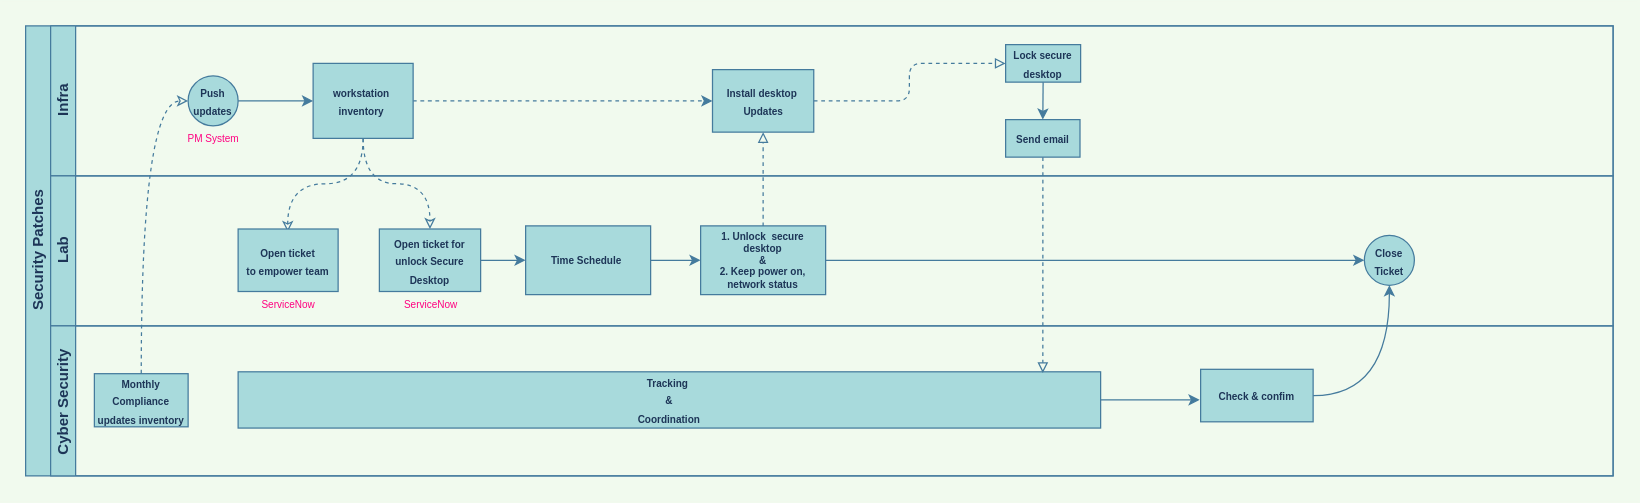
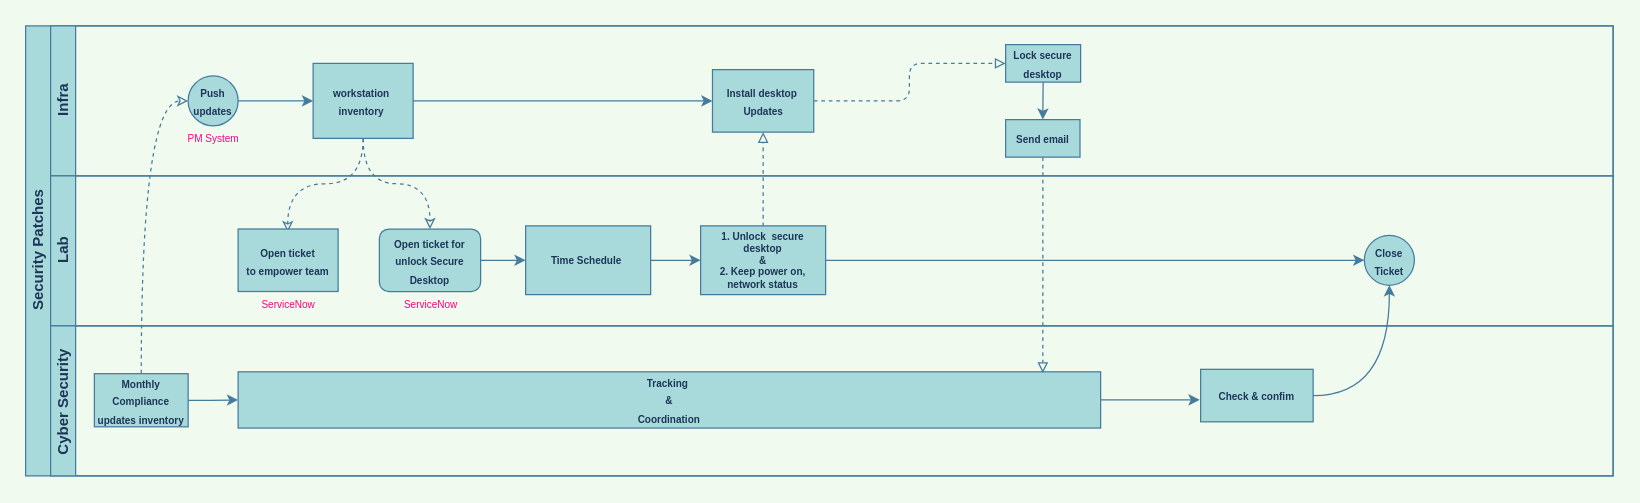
edge "workstation inventory" -> "Install desktop Updates": style dashed -> solid
node "Open ticket for unlock Secure Desktop": shape rectangle -> rounded rectangle
edge "Monthly Compliance updates inventory" -> "Tracking & Coordination": added
